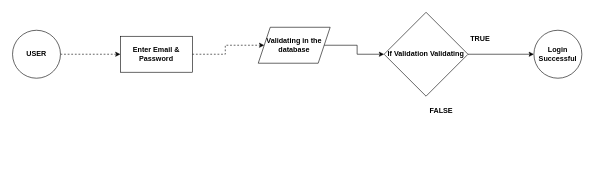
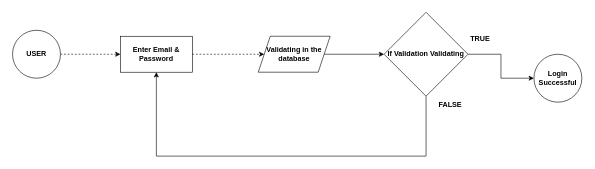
node "Validating in the database": moved (294, 45) -> (294, 54)
node "Login Successful": moved (558, 54) -> (558, 78)
node "FALSE": moved (441, 111) -> (450, 105)
edge "If Validation Validating" -> "Enter Email & Password": added
